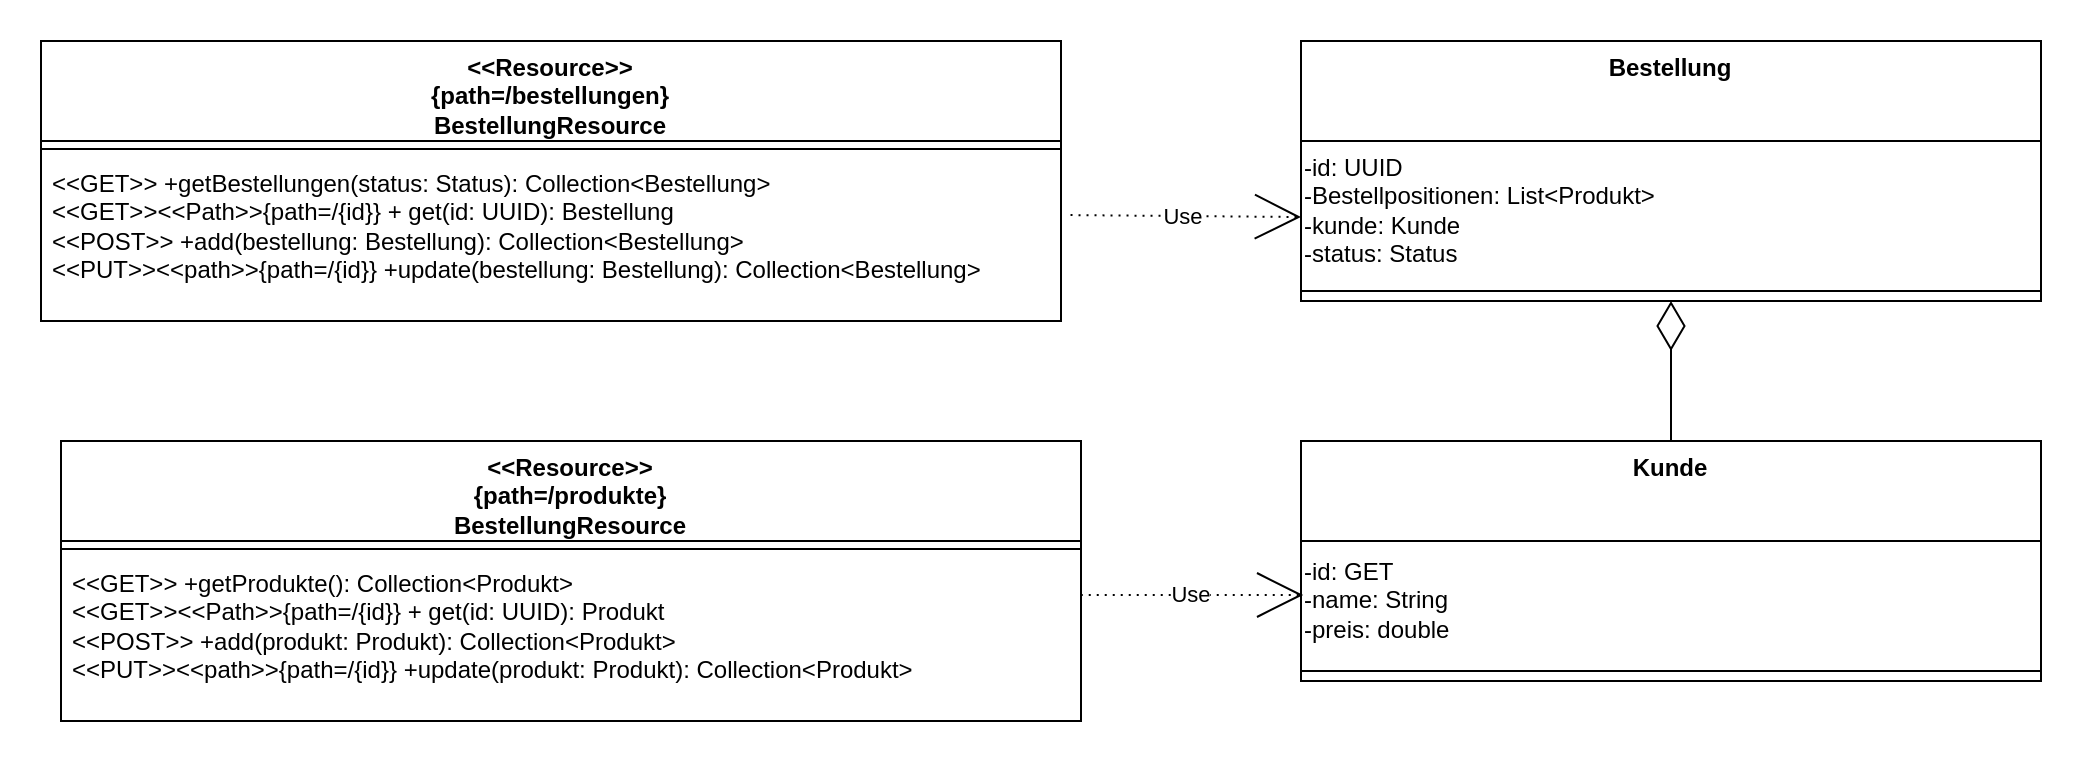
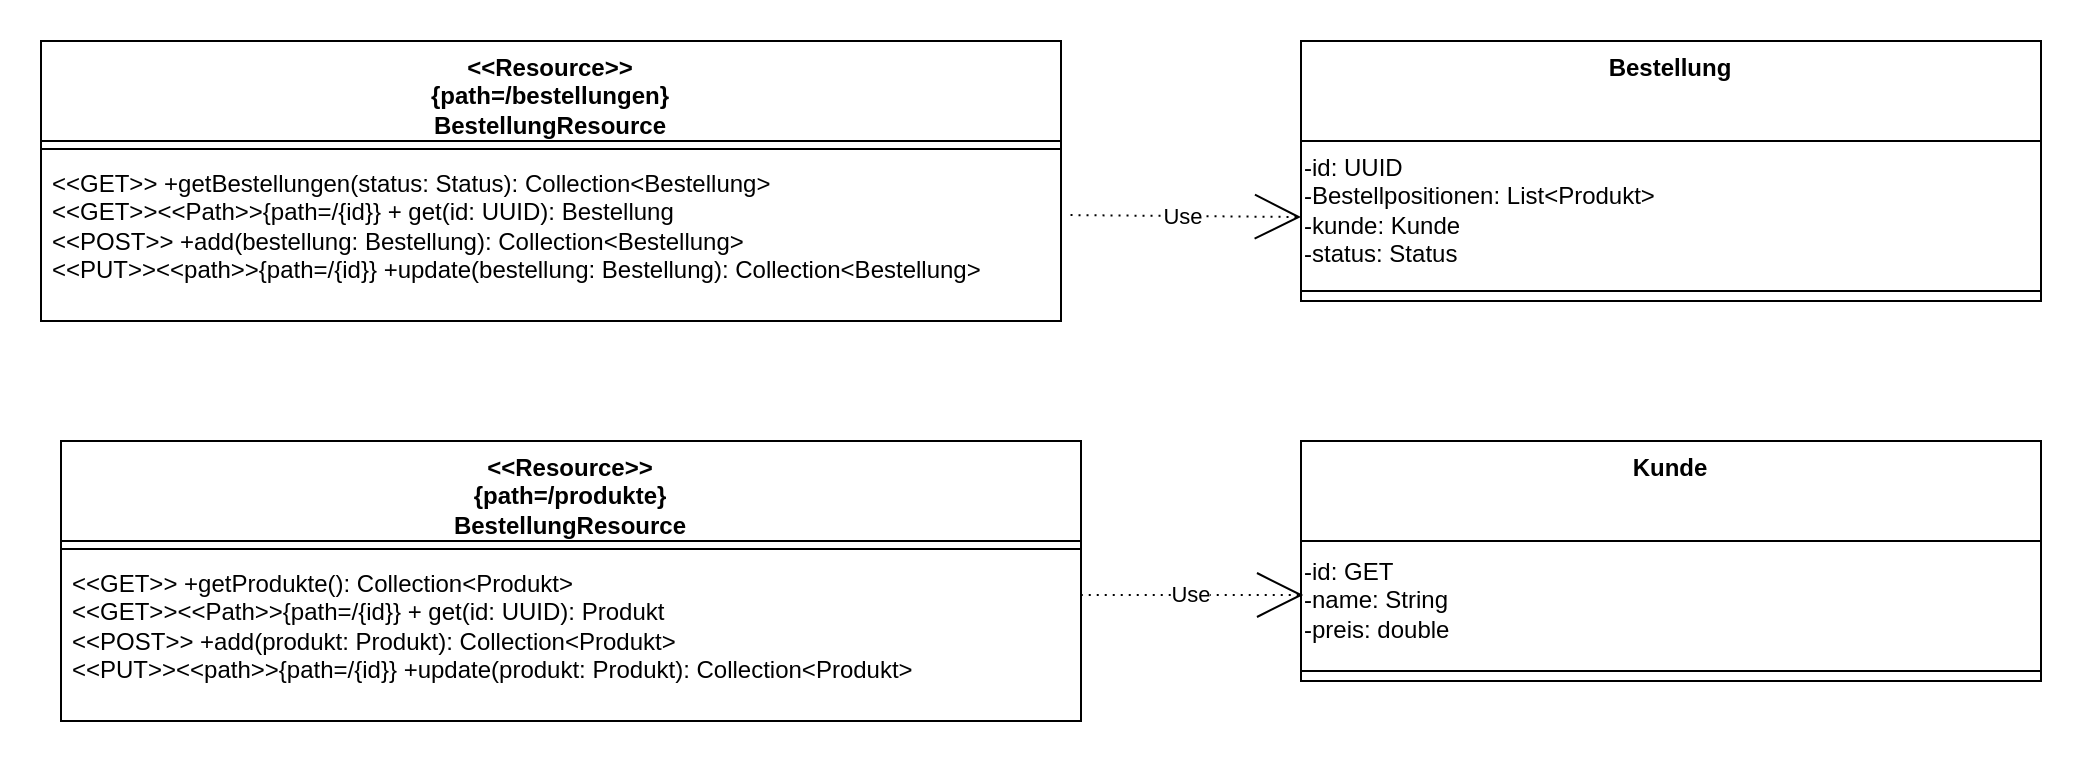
edge "Kunde" -> "Bestellung": removed
